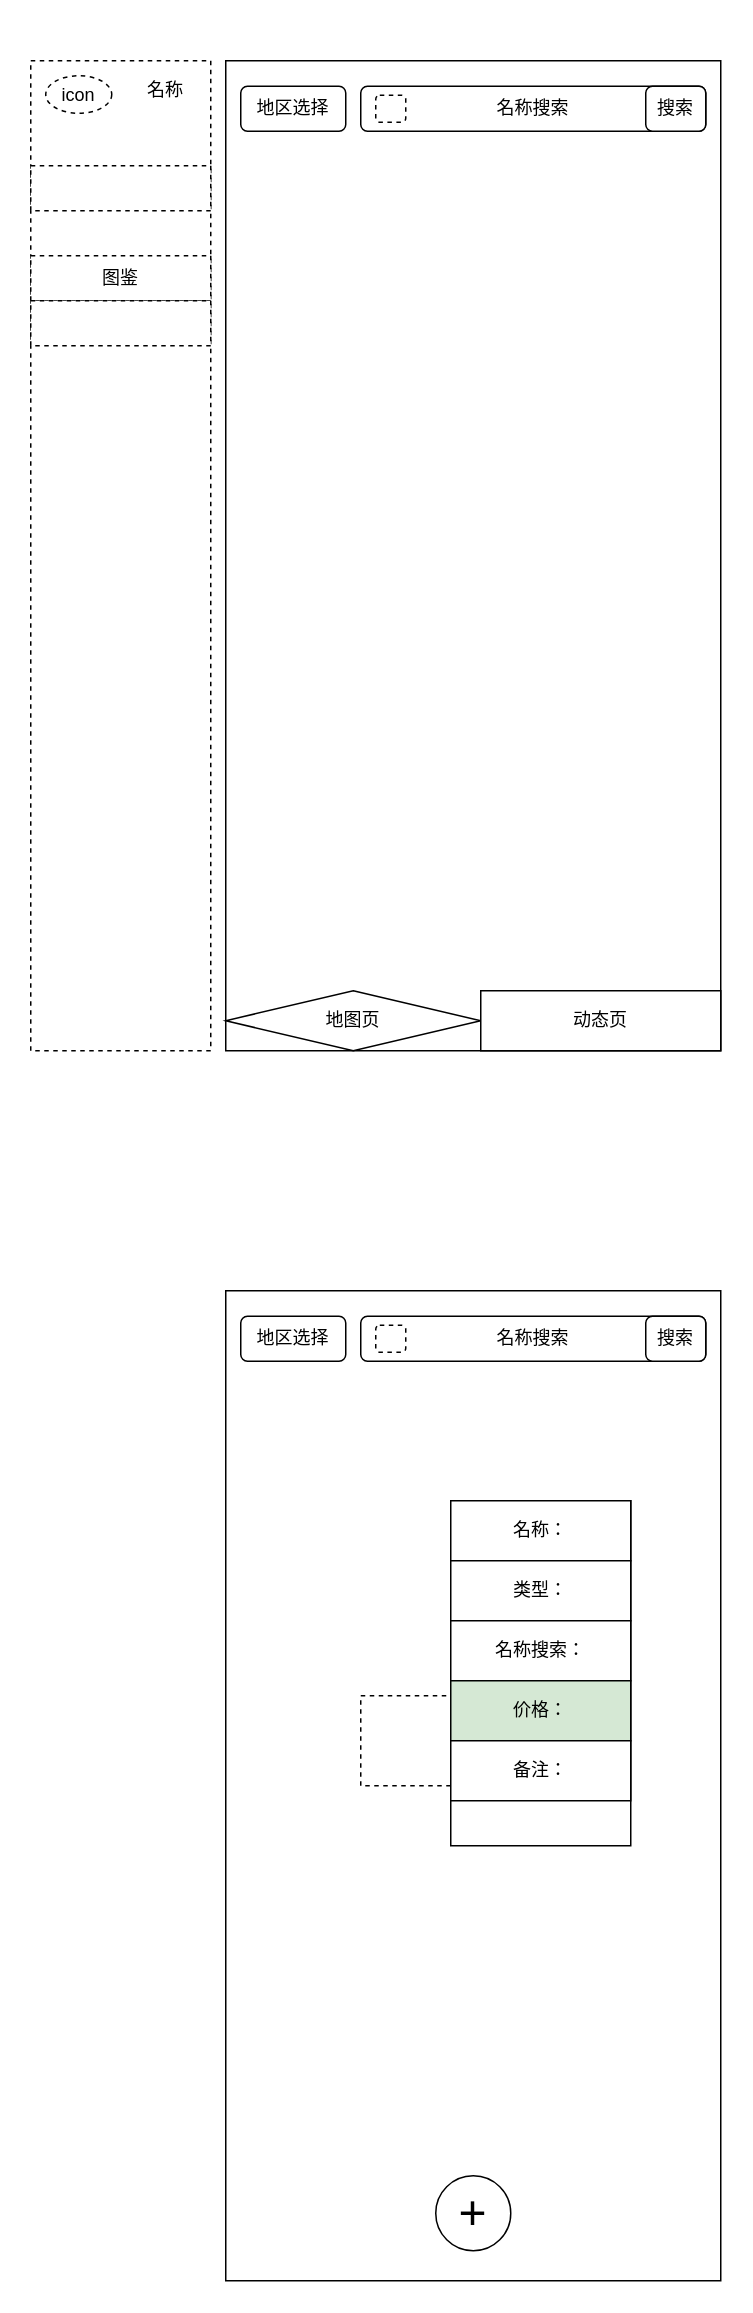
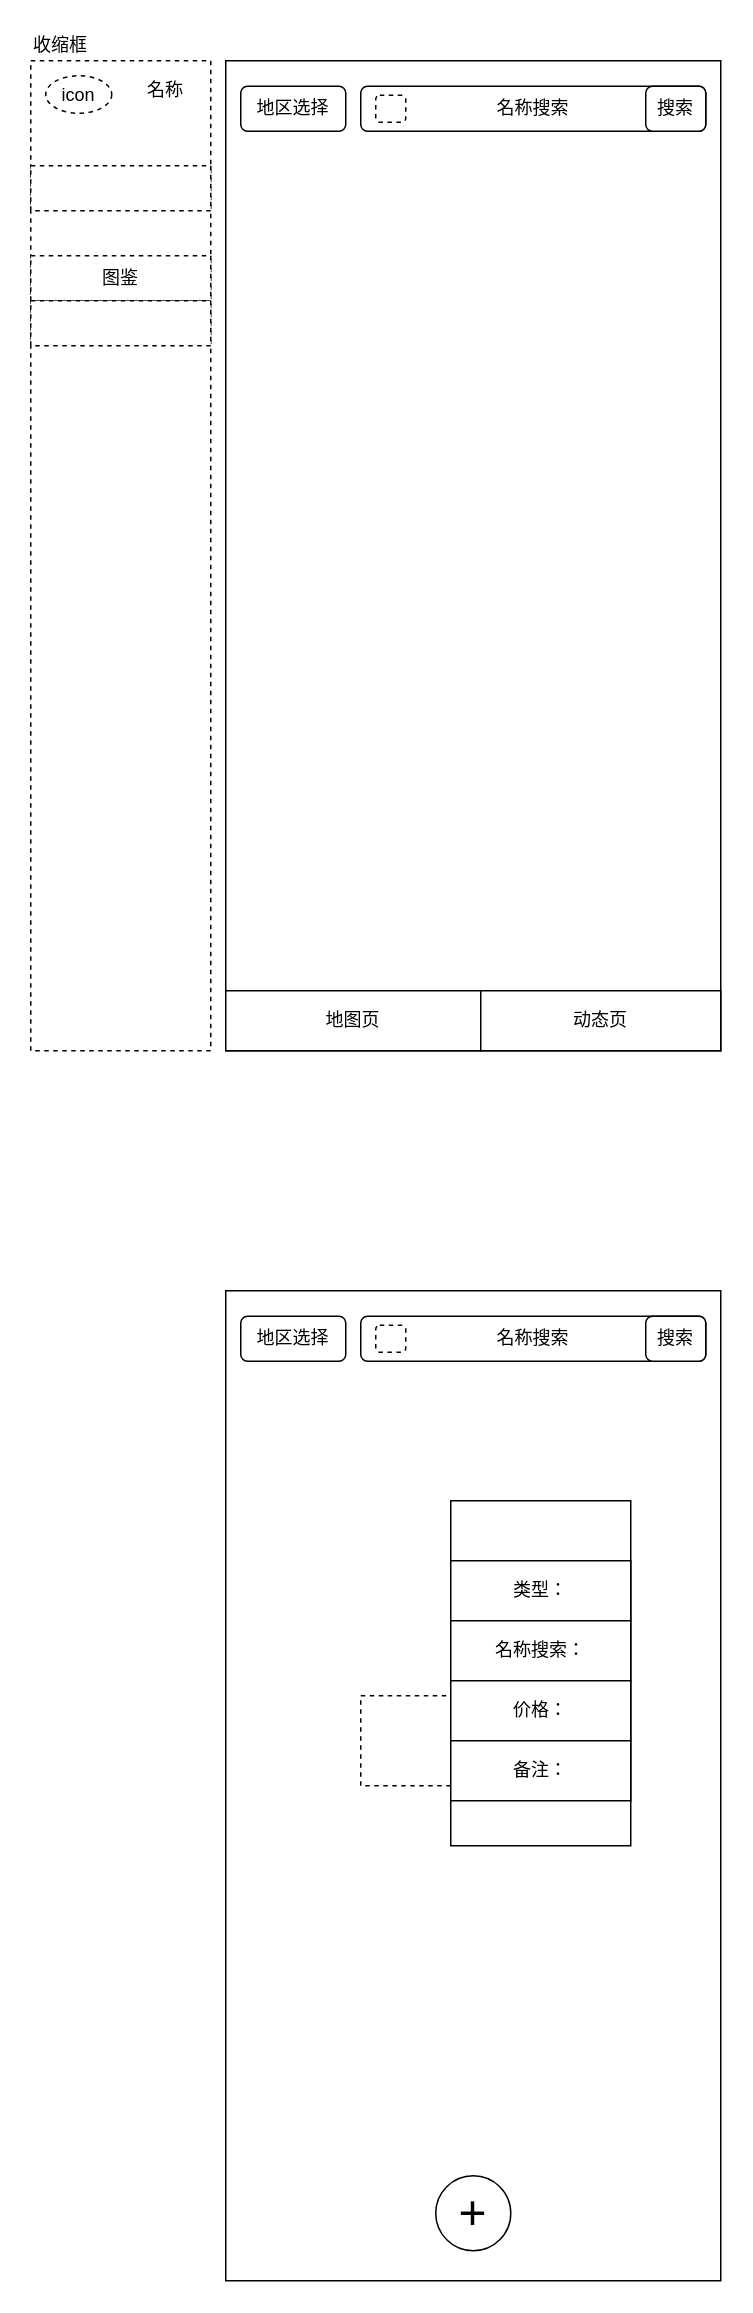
node "收缩框": added
node "地图页": shape diamond -> rectangle
node "名称：": removed
node "价格：": fillcolor #d5e8d4 -> #ffffff
